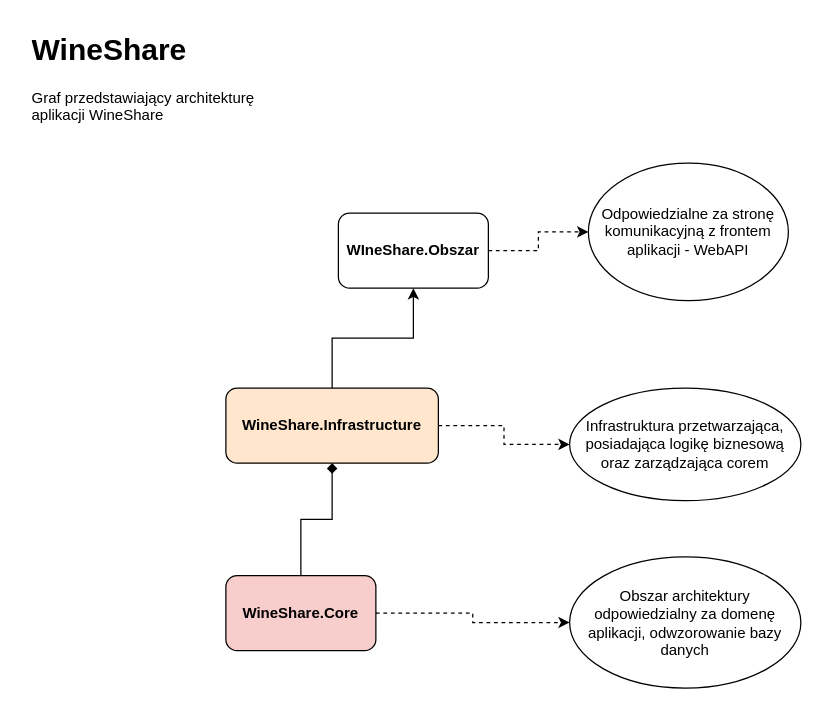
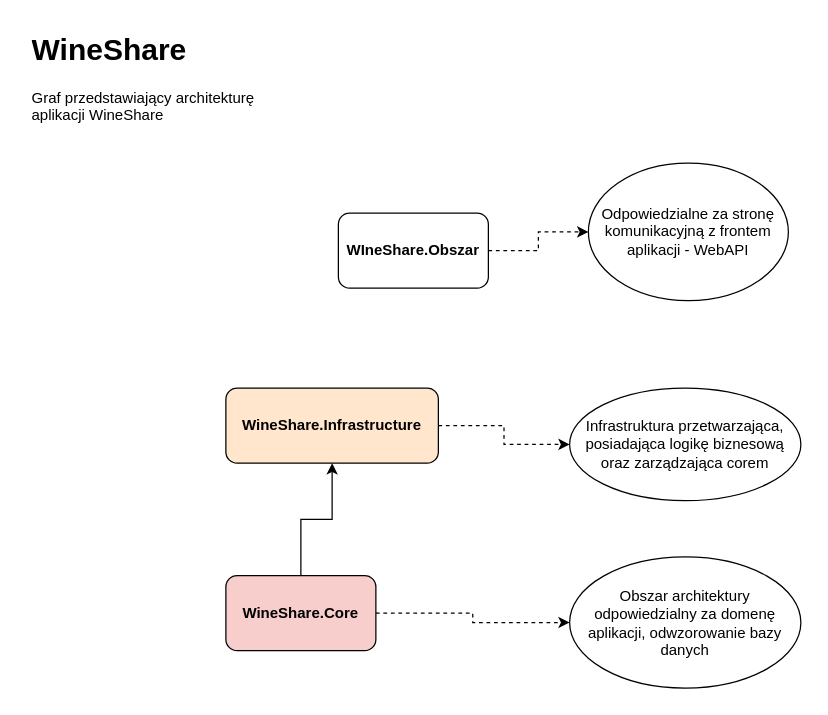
edge "WineShare.Infrastructure" -> "WIneShare.Obszar": removed
edge "WineShare.Core" -> "WineShare.Infrastructure": arrowhead diamond -> classic
